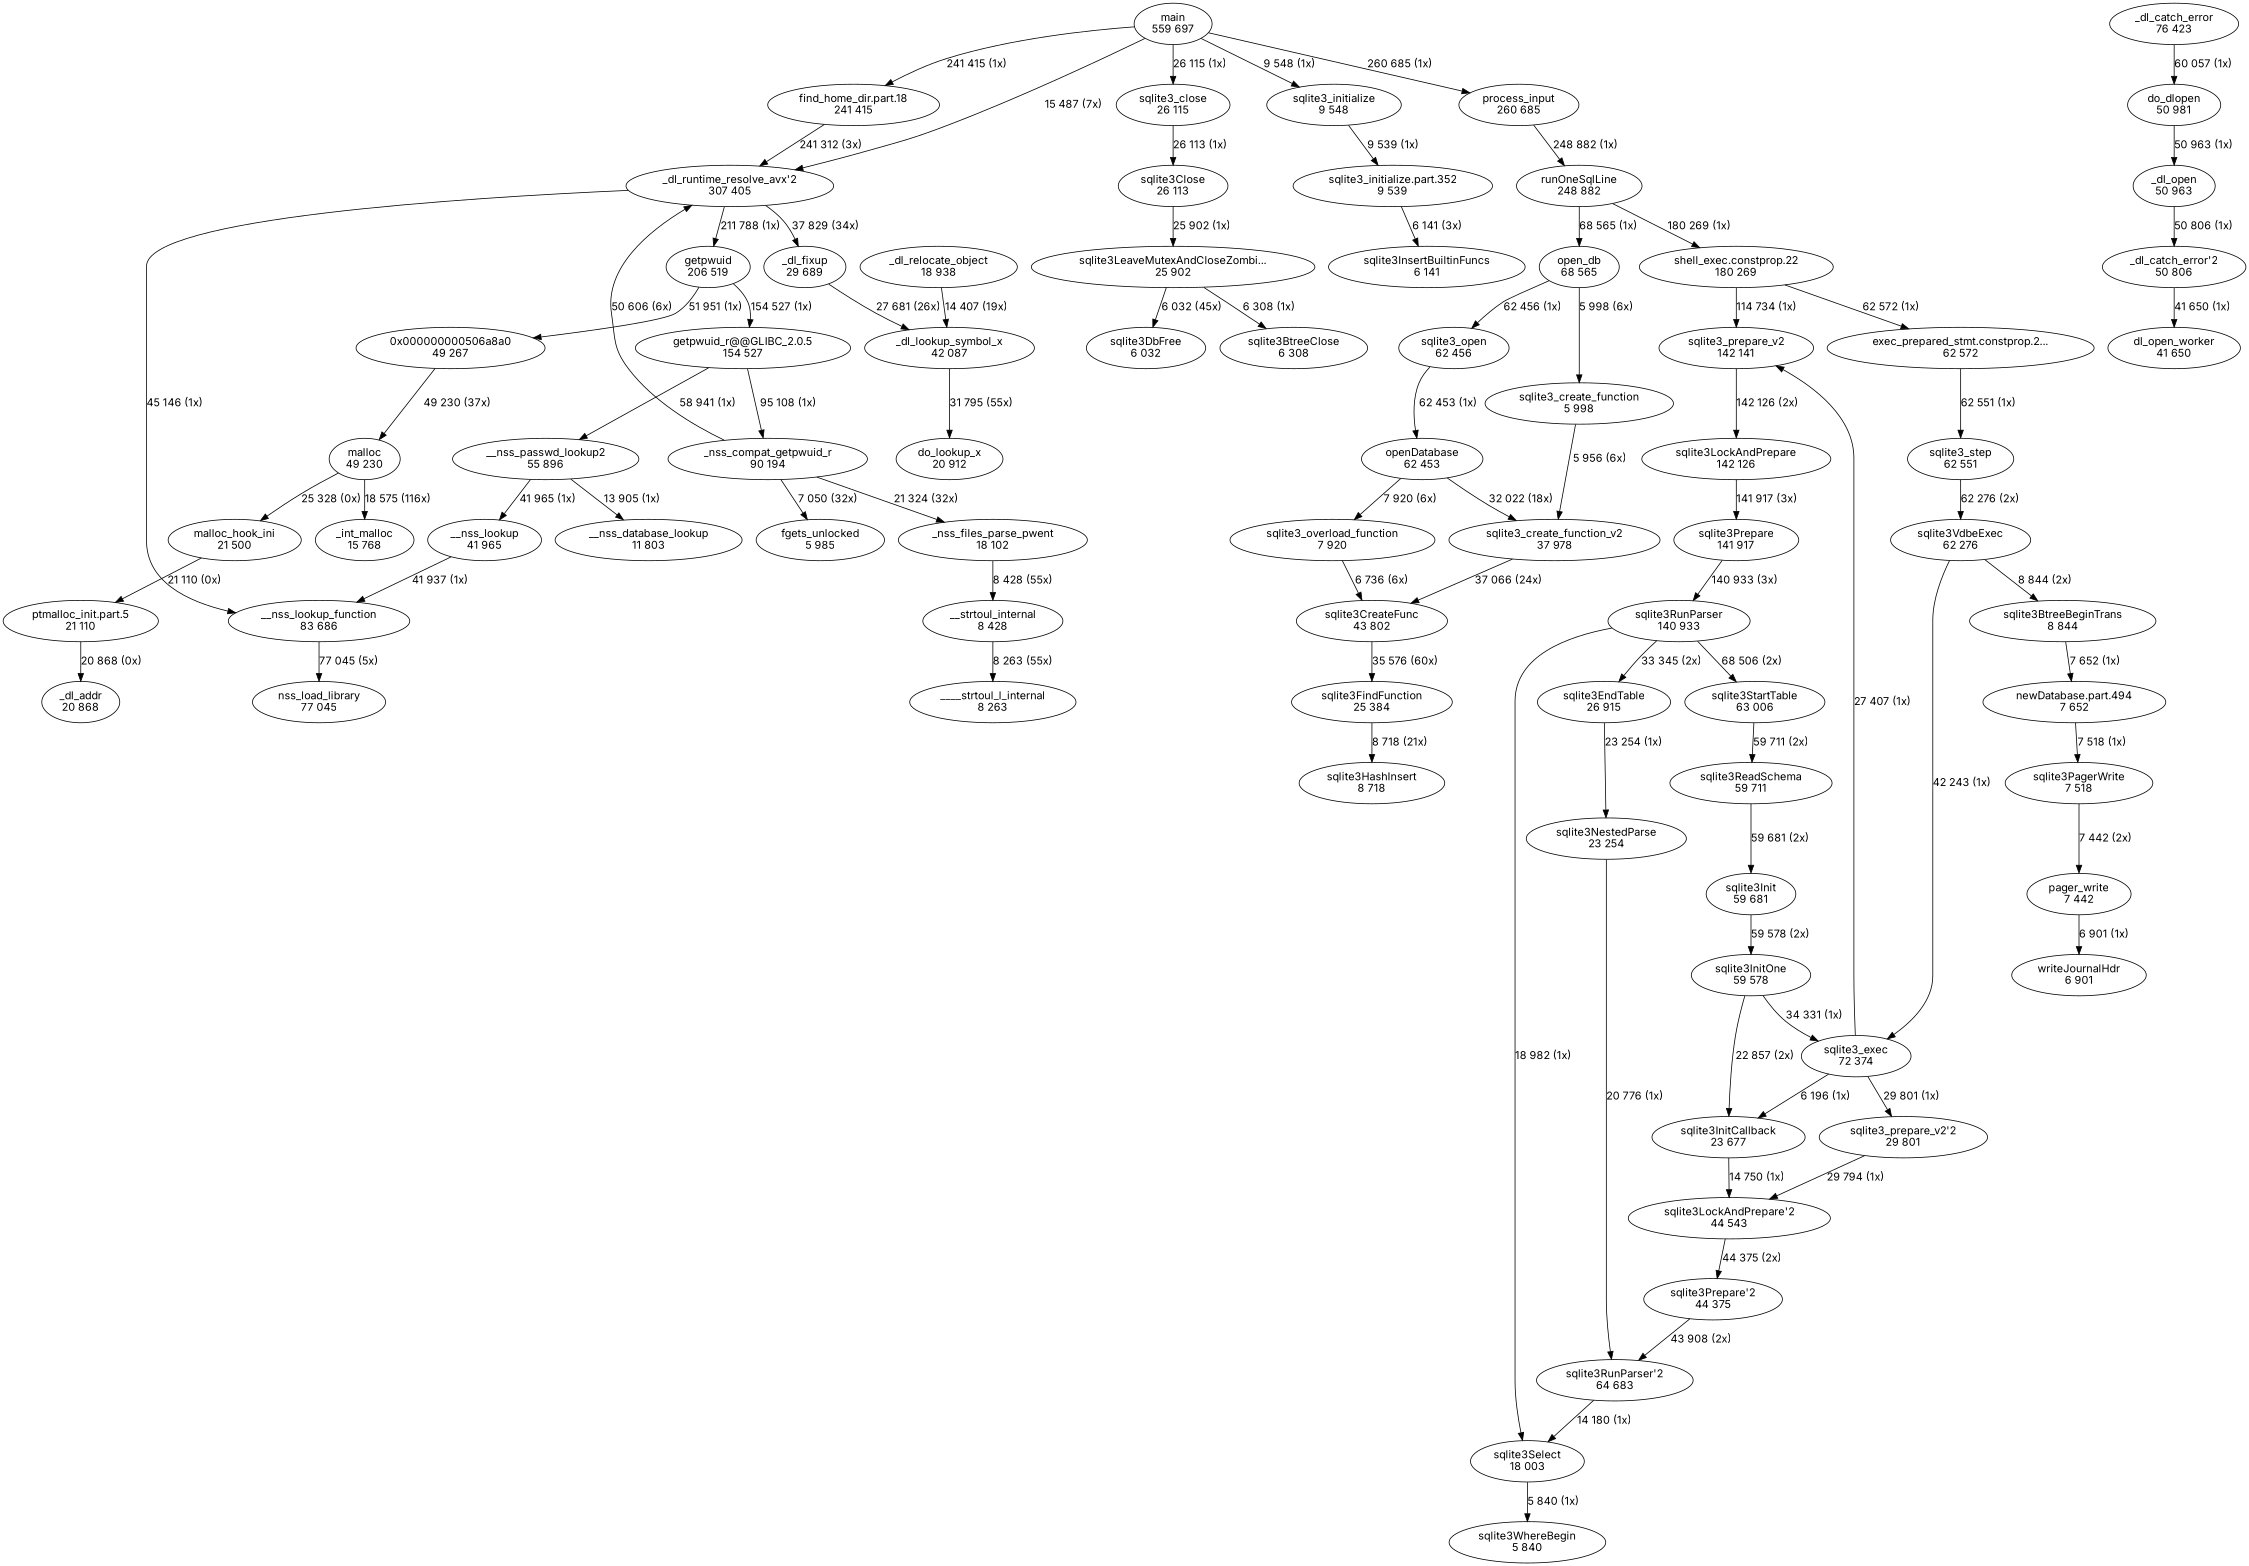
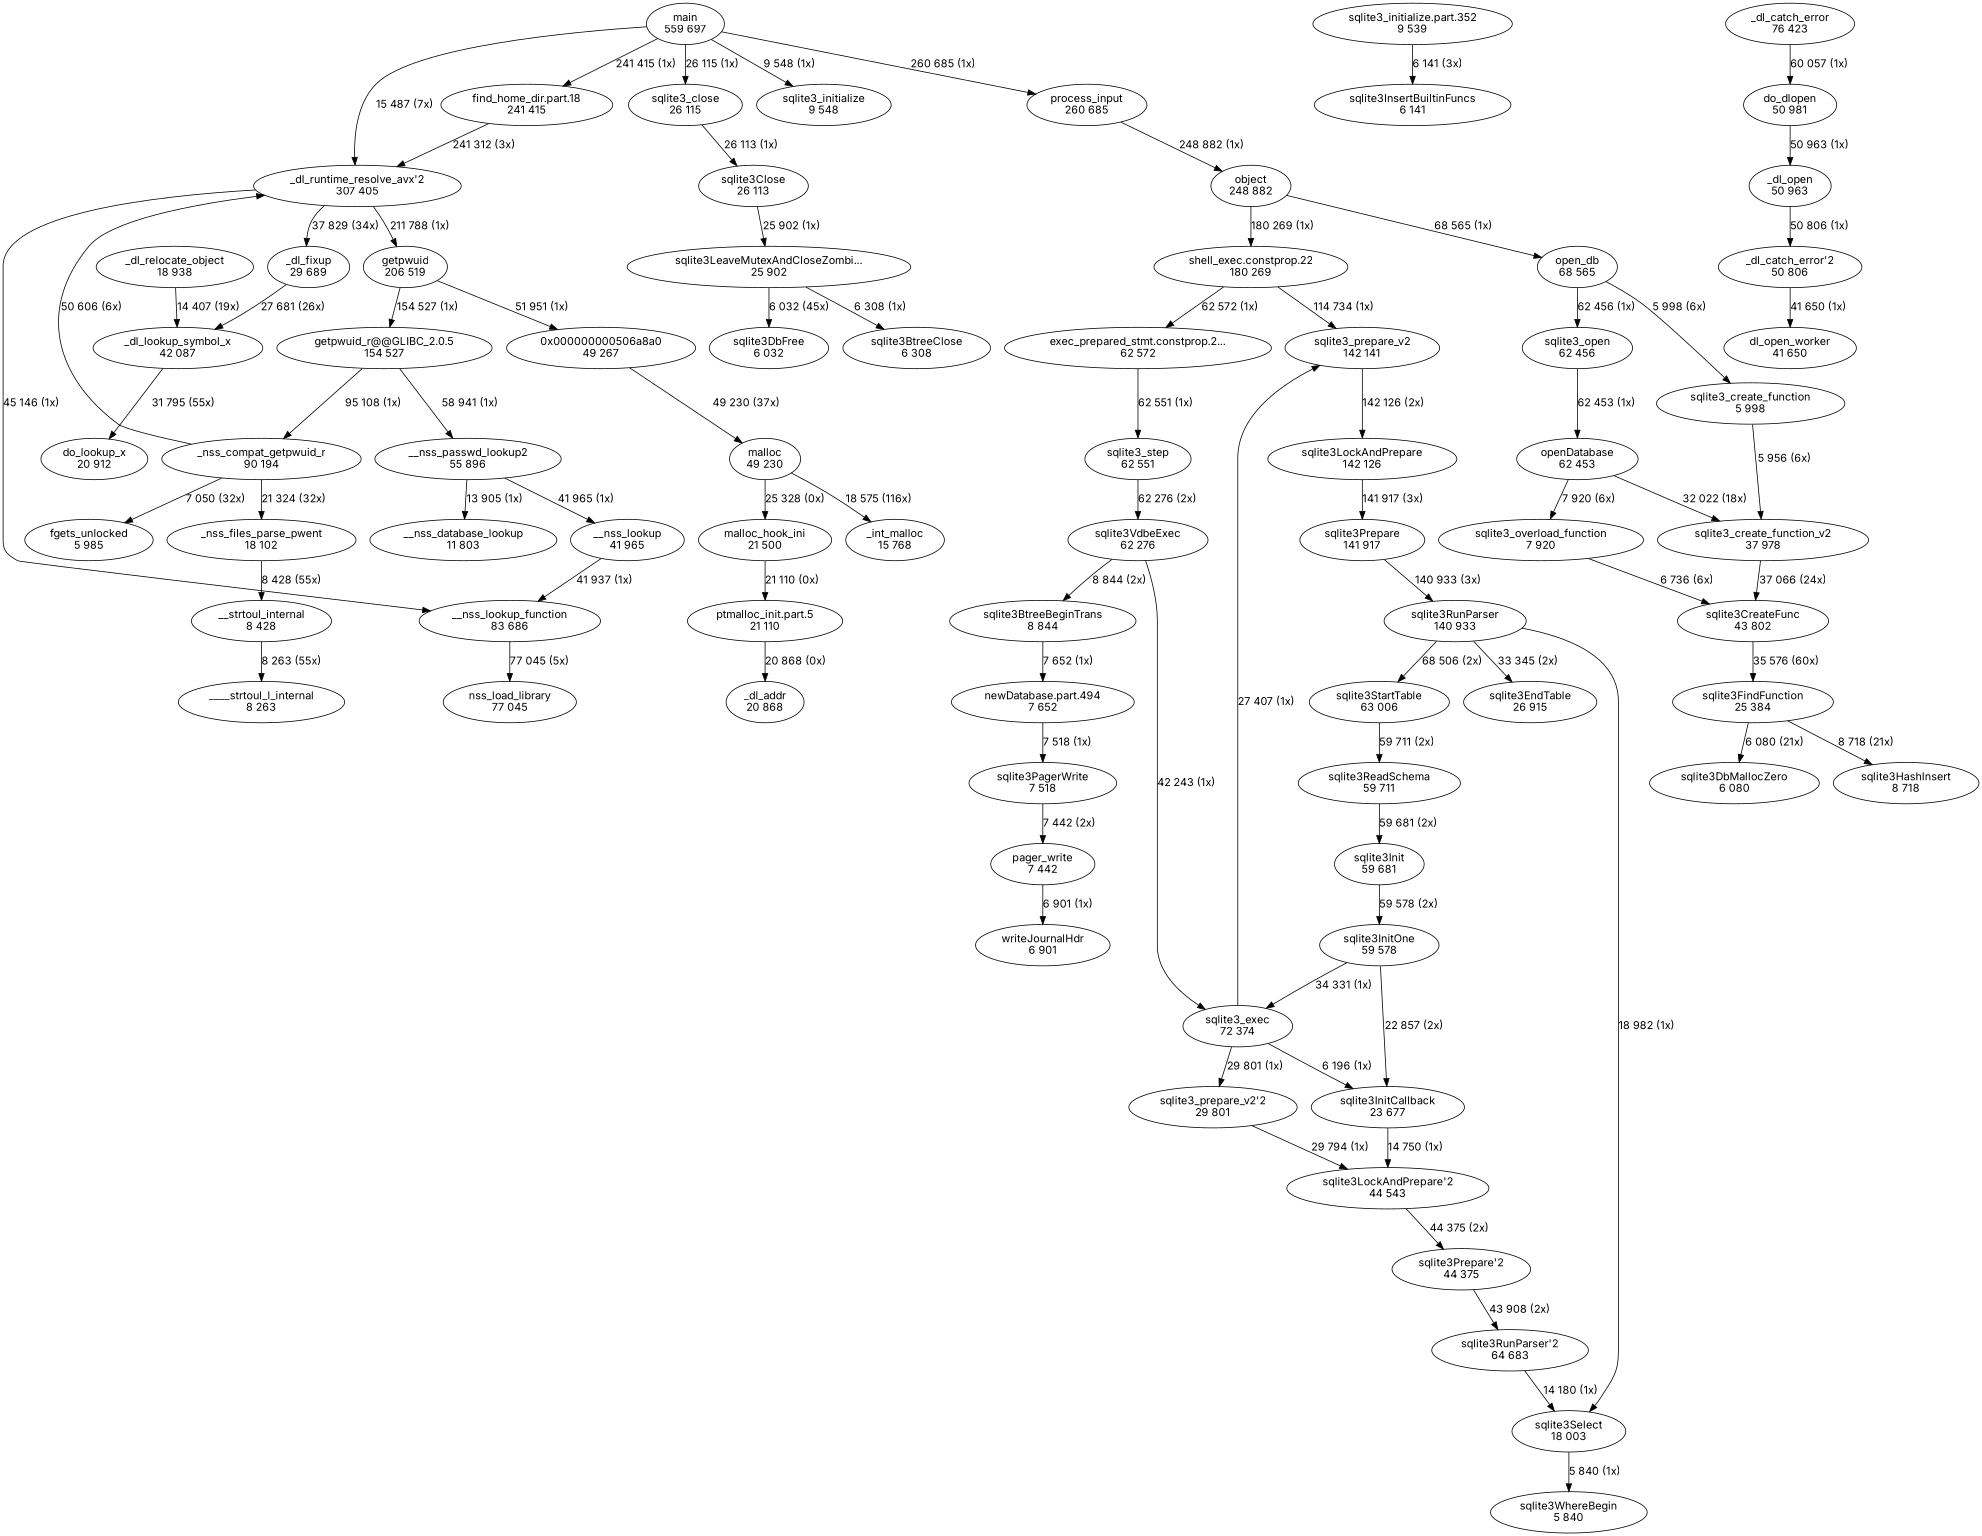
edge "sqlite3_initialize 9 548" -> "sqlite3_initialize.part.352 9 539": removed, label "9 539 (1x)"
node "runOneSqlLine 248 882": label "runOneSqlLine 248 882" -> "object 248 882"
node "sqlite3DbMallocZero 6 080": added
node "sqlite3NestedParse 23 254": removed
